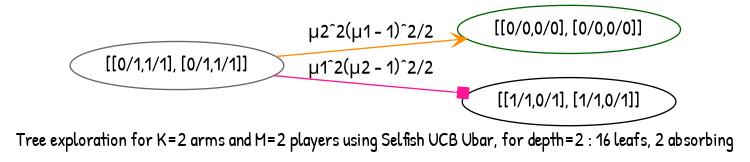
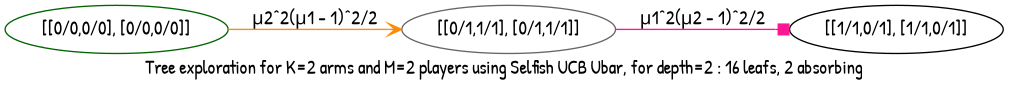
edge "[[0/1,1/1], [0/1,1/1]]" -> "[[0/0,0/0], [0/0,0/0]]": reversed
